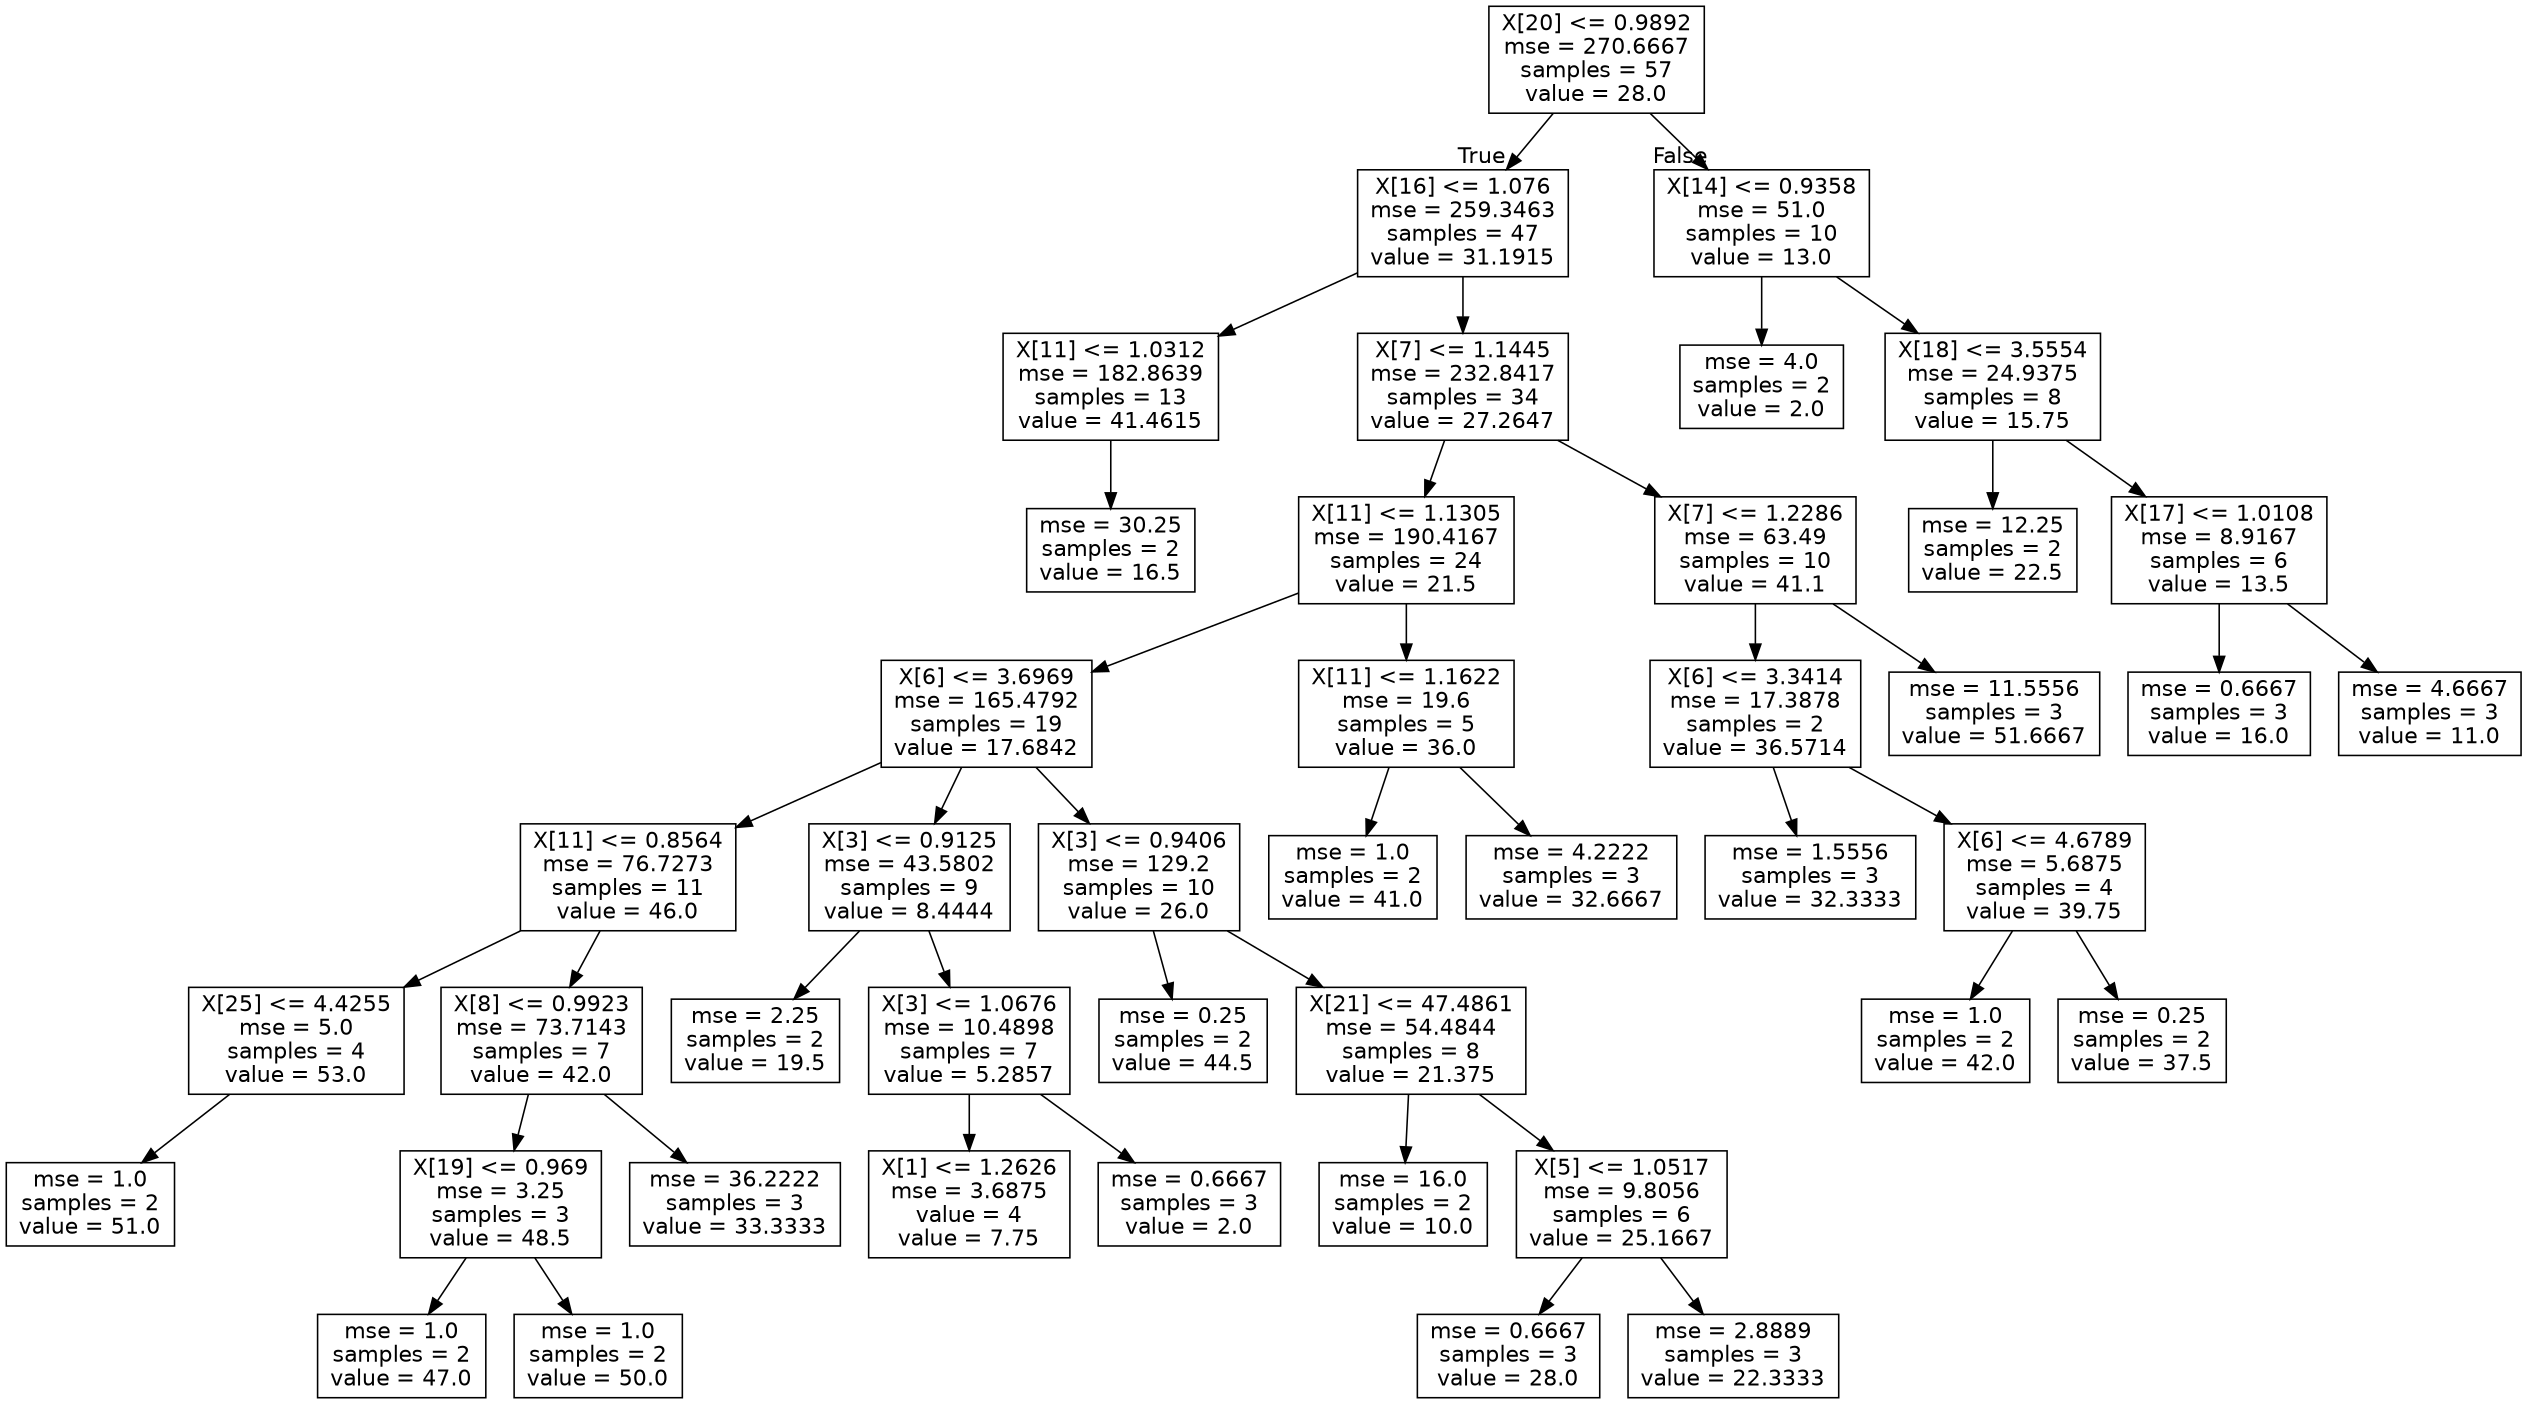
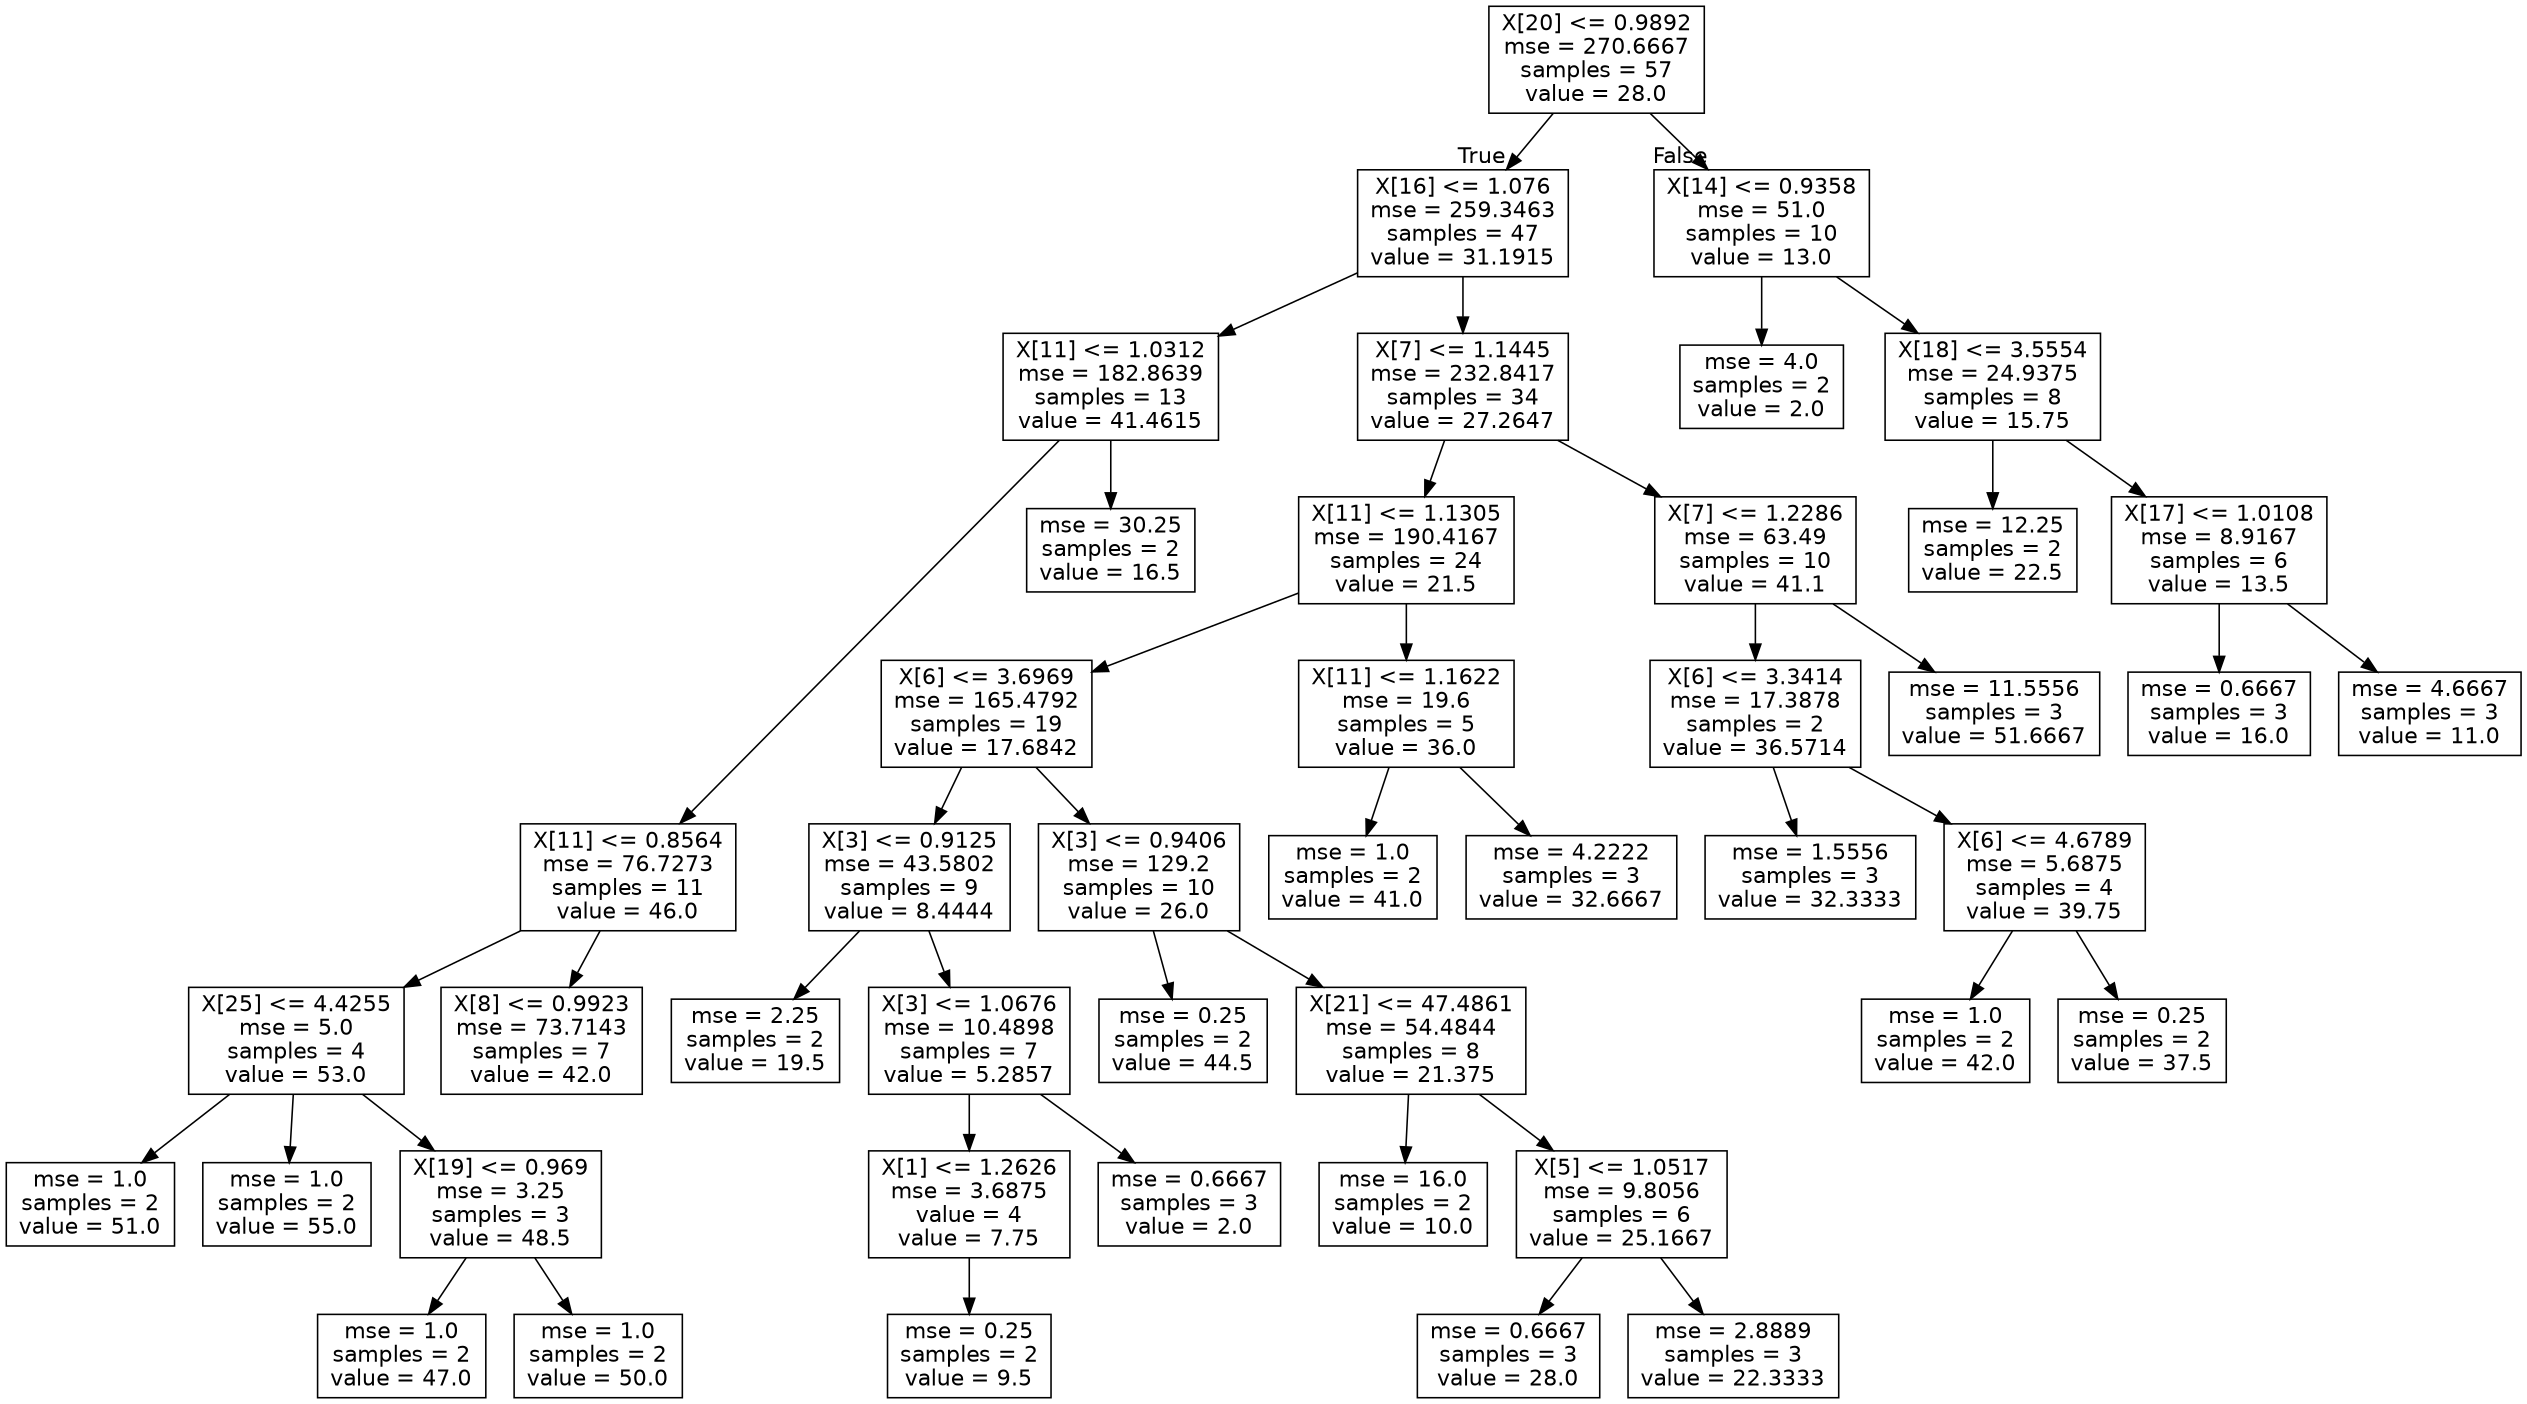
edge "X[6] <= 3.6969 mse = 165.4792 samples = 19 value = 17.6842" -> "X[11] <= 0.8564 mse = 76.7273 samples = 11 value = 46.0": now "X[11] <= 1.0312 mse = 182.8639 samples = 13 value = 41.4615" -> "X[11] <= 0.8564 mse = 76.7273 samples = 11 value = 46.0"
edge "X[8] <= 0.9923 mse = 73.7143 samples = 7 value = 42.0" -> "X[19] <= 0.969 mse = 3.25 samples = 3 value = 48.5": now "X[25] <= 4.4255 mse = 5.0 samples = 4 value = 53.0" -> "X[19] <= 0.969 mse = 3.25 samples = 3 value = 48.5"
node "mse = 1.0 samples = 2 value = 55.0": added
node "mse = 36.2222 samples = 3 value = 33.3333": removed
node "mse = 0.25 samples = 2 value = 9.5": added
